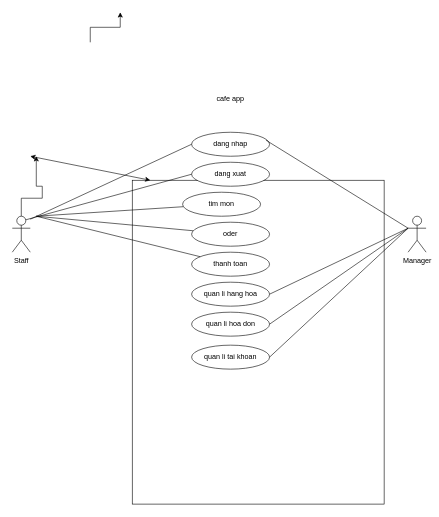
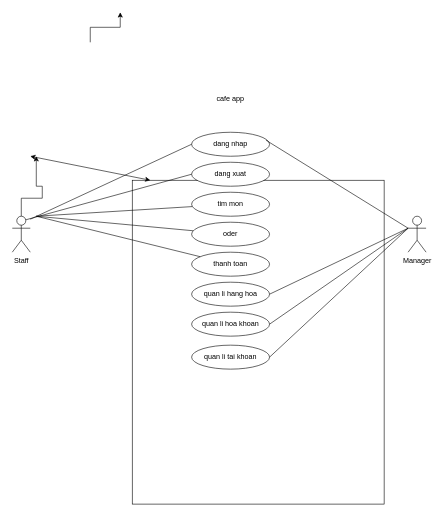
node "tim mon": moved (222, 204) -> (231, 204)
node "quan li hoa don": label "quan li hoa don" -> "quan li hoa khoan"
